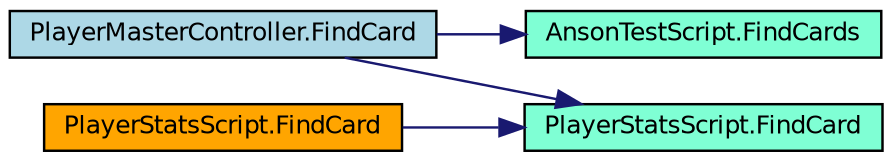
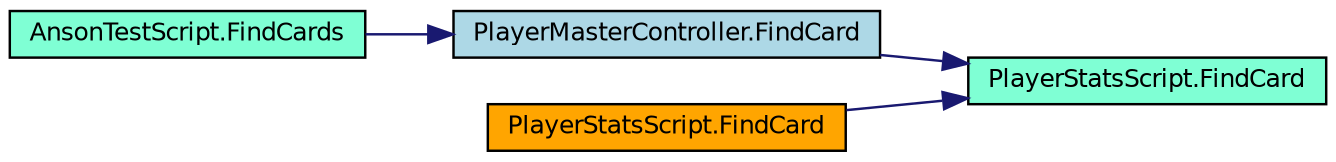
edge "PlayerMasterController.FindCard" -> "AnsonTestScript.FindCards": reversed
